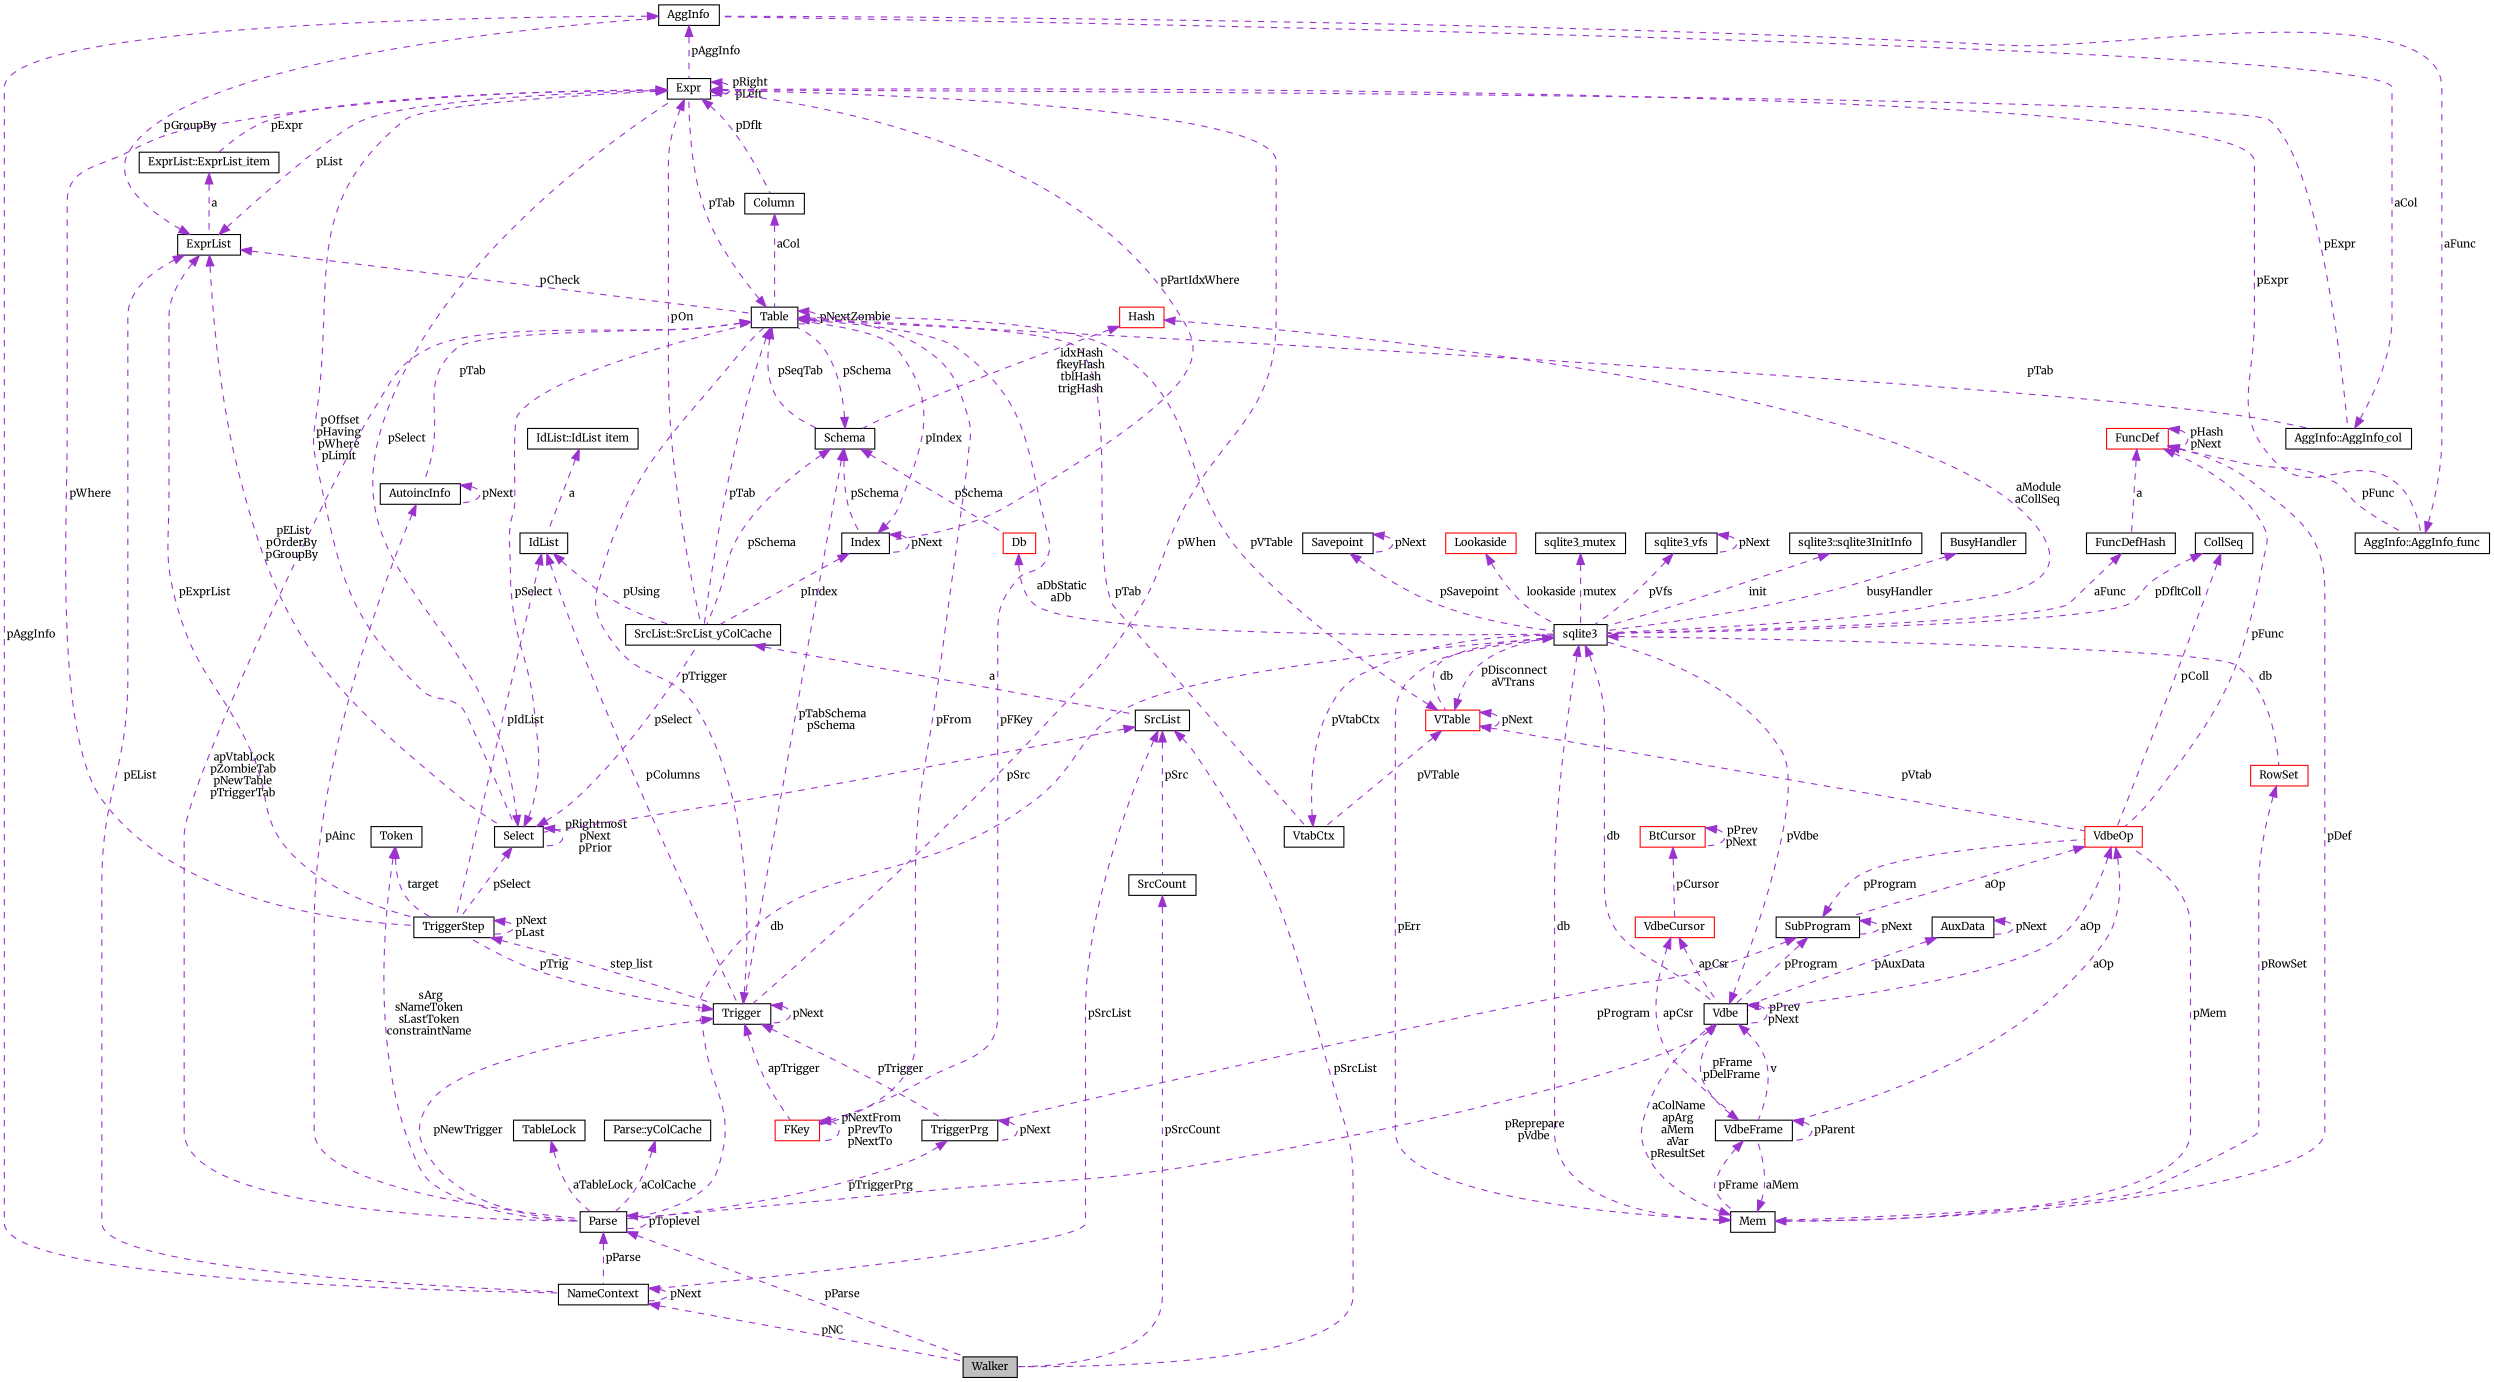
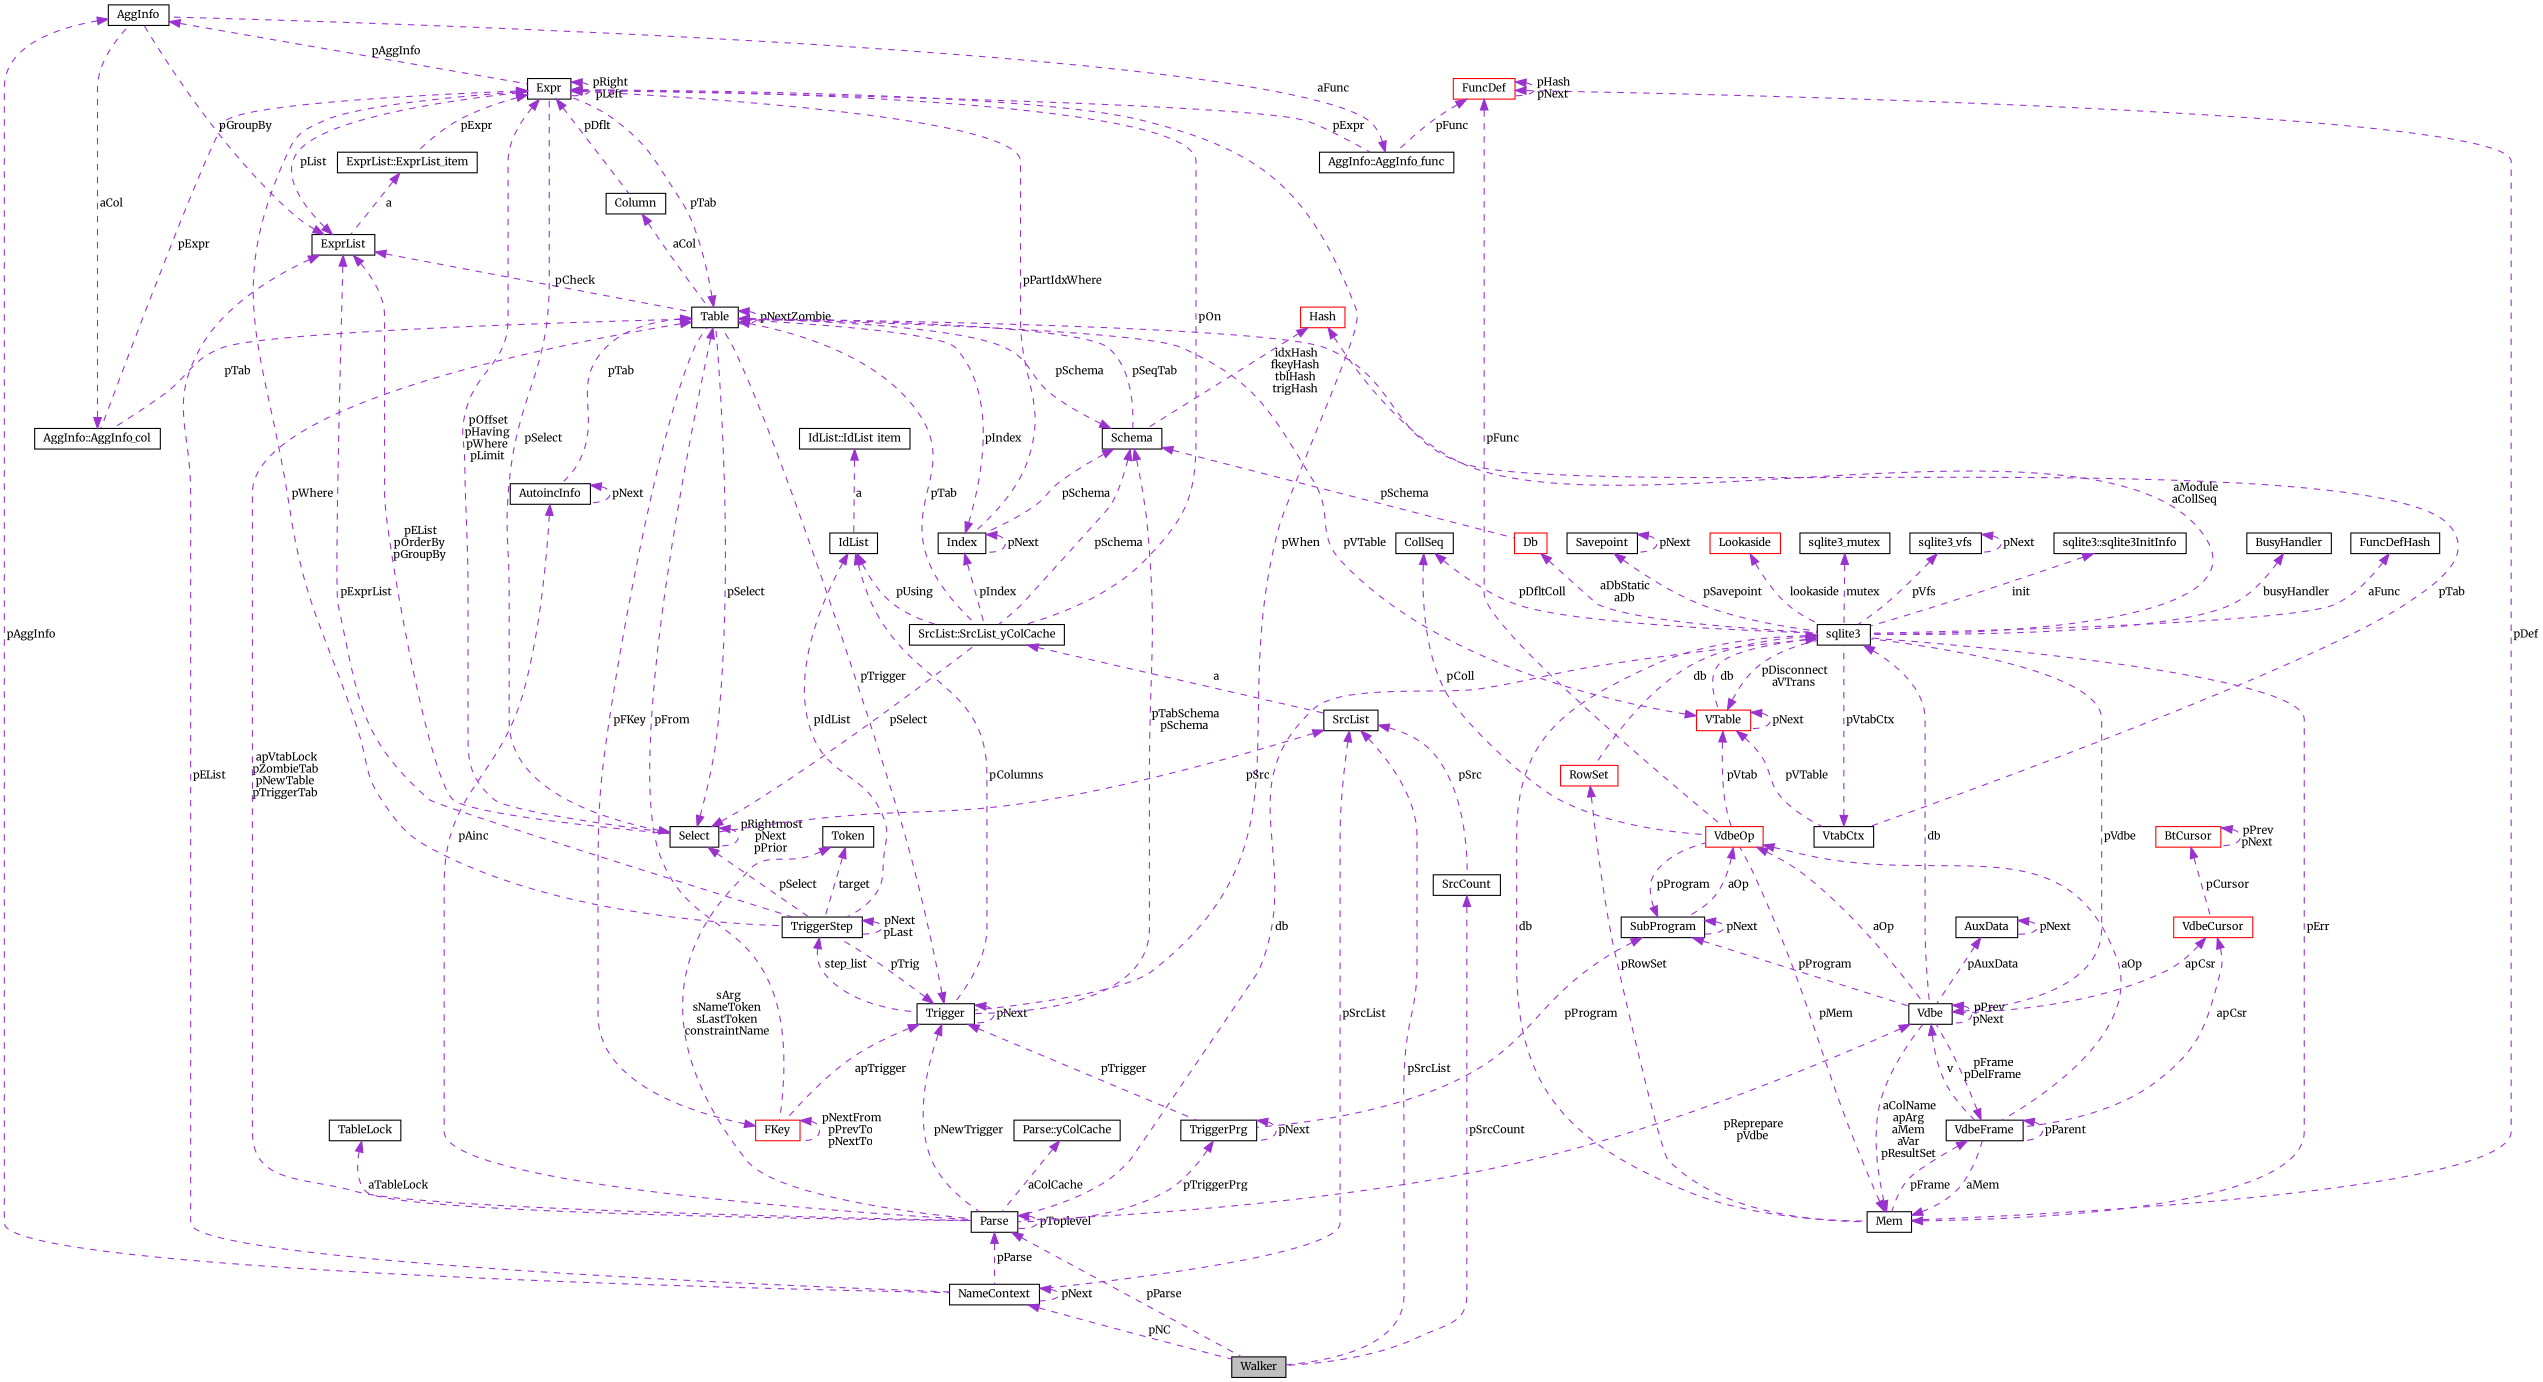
edge "FuncDefHash" -> "FuncDef": removed, label "a"
